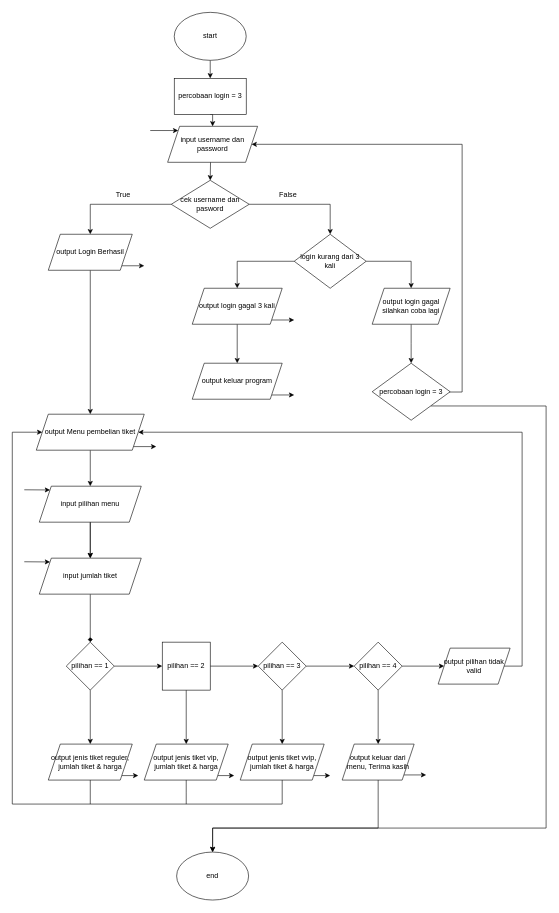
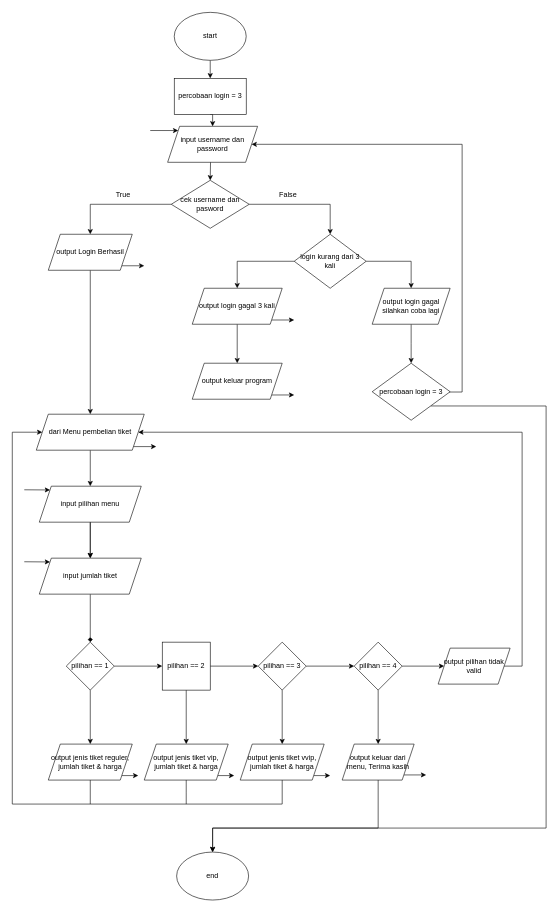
node "output Menu pembelian tiket": label "output Menu pembelian tiket" -> "dari Menu pembelian tiket"
